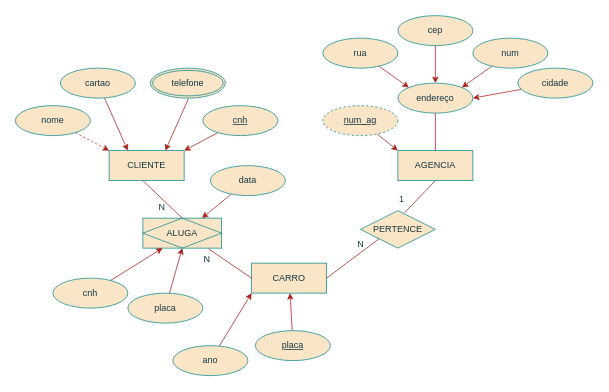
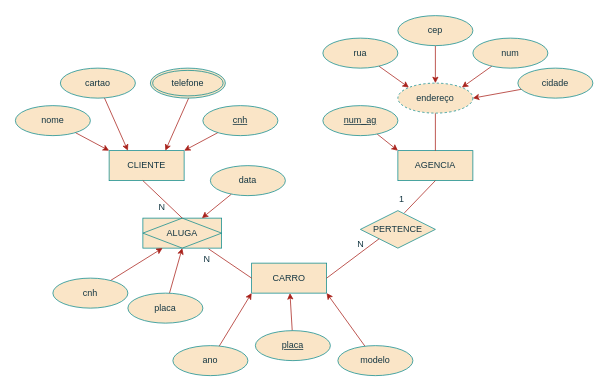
node "endereço": style solid -> dashed
node "num_ag": style dashed -> solid
edge "nome" -> "CLIENTE": style dashed -> solid
edge "modelo" -> "CARRO": added
node "modelo": added
